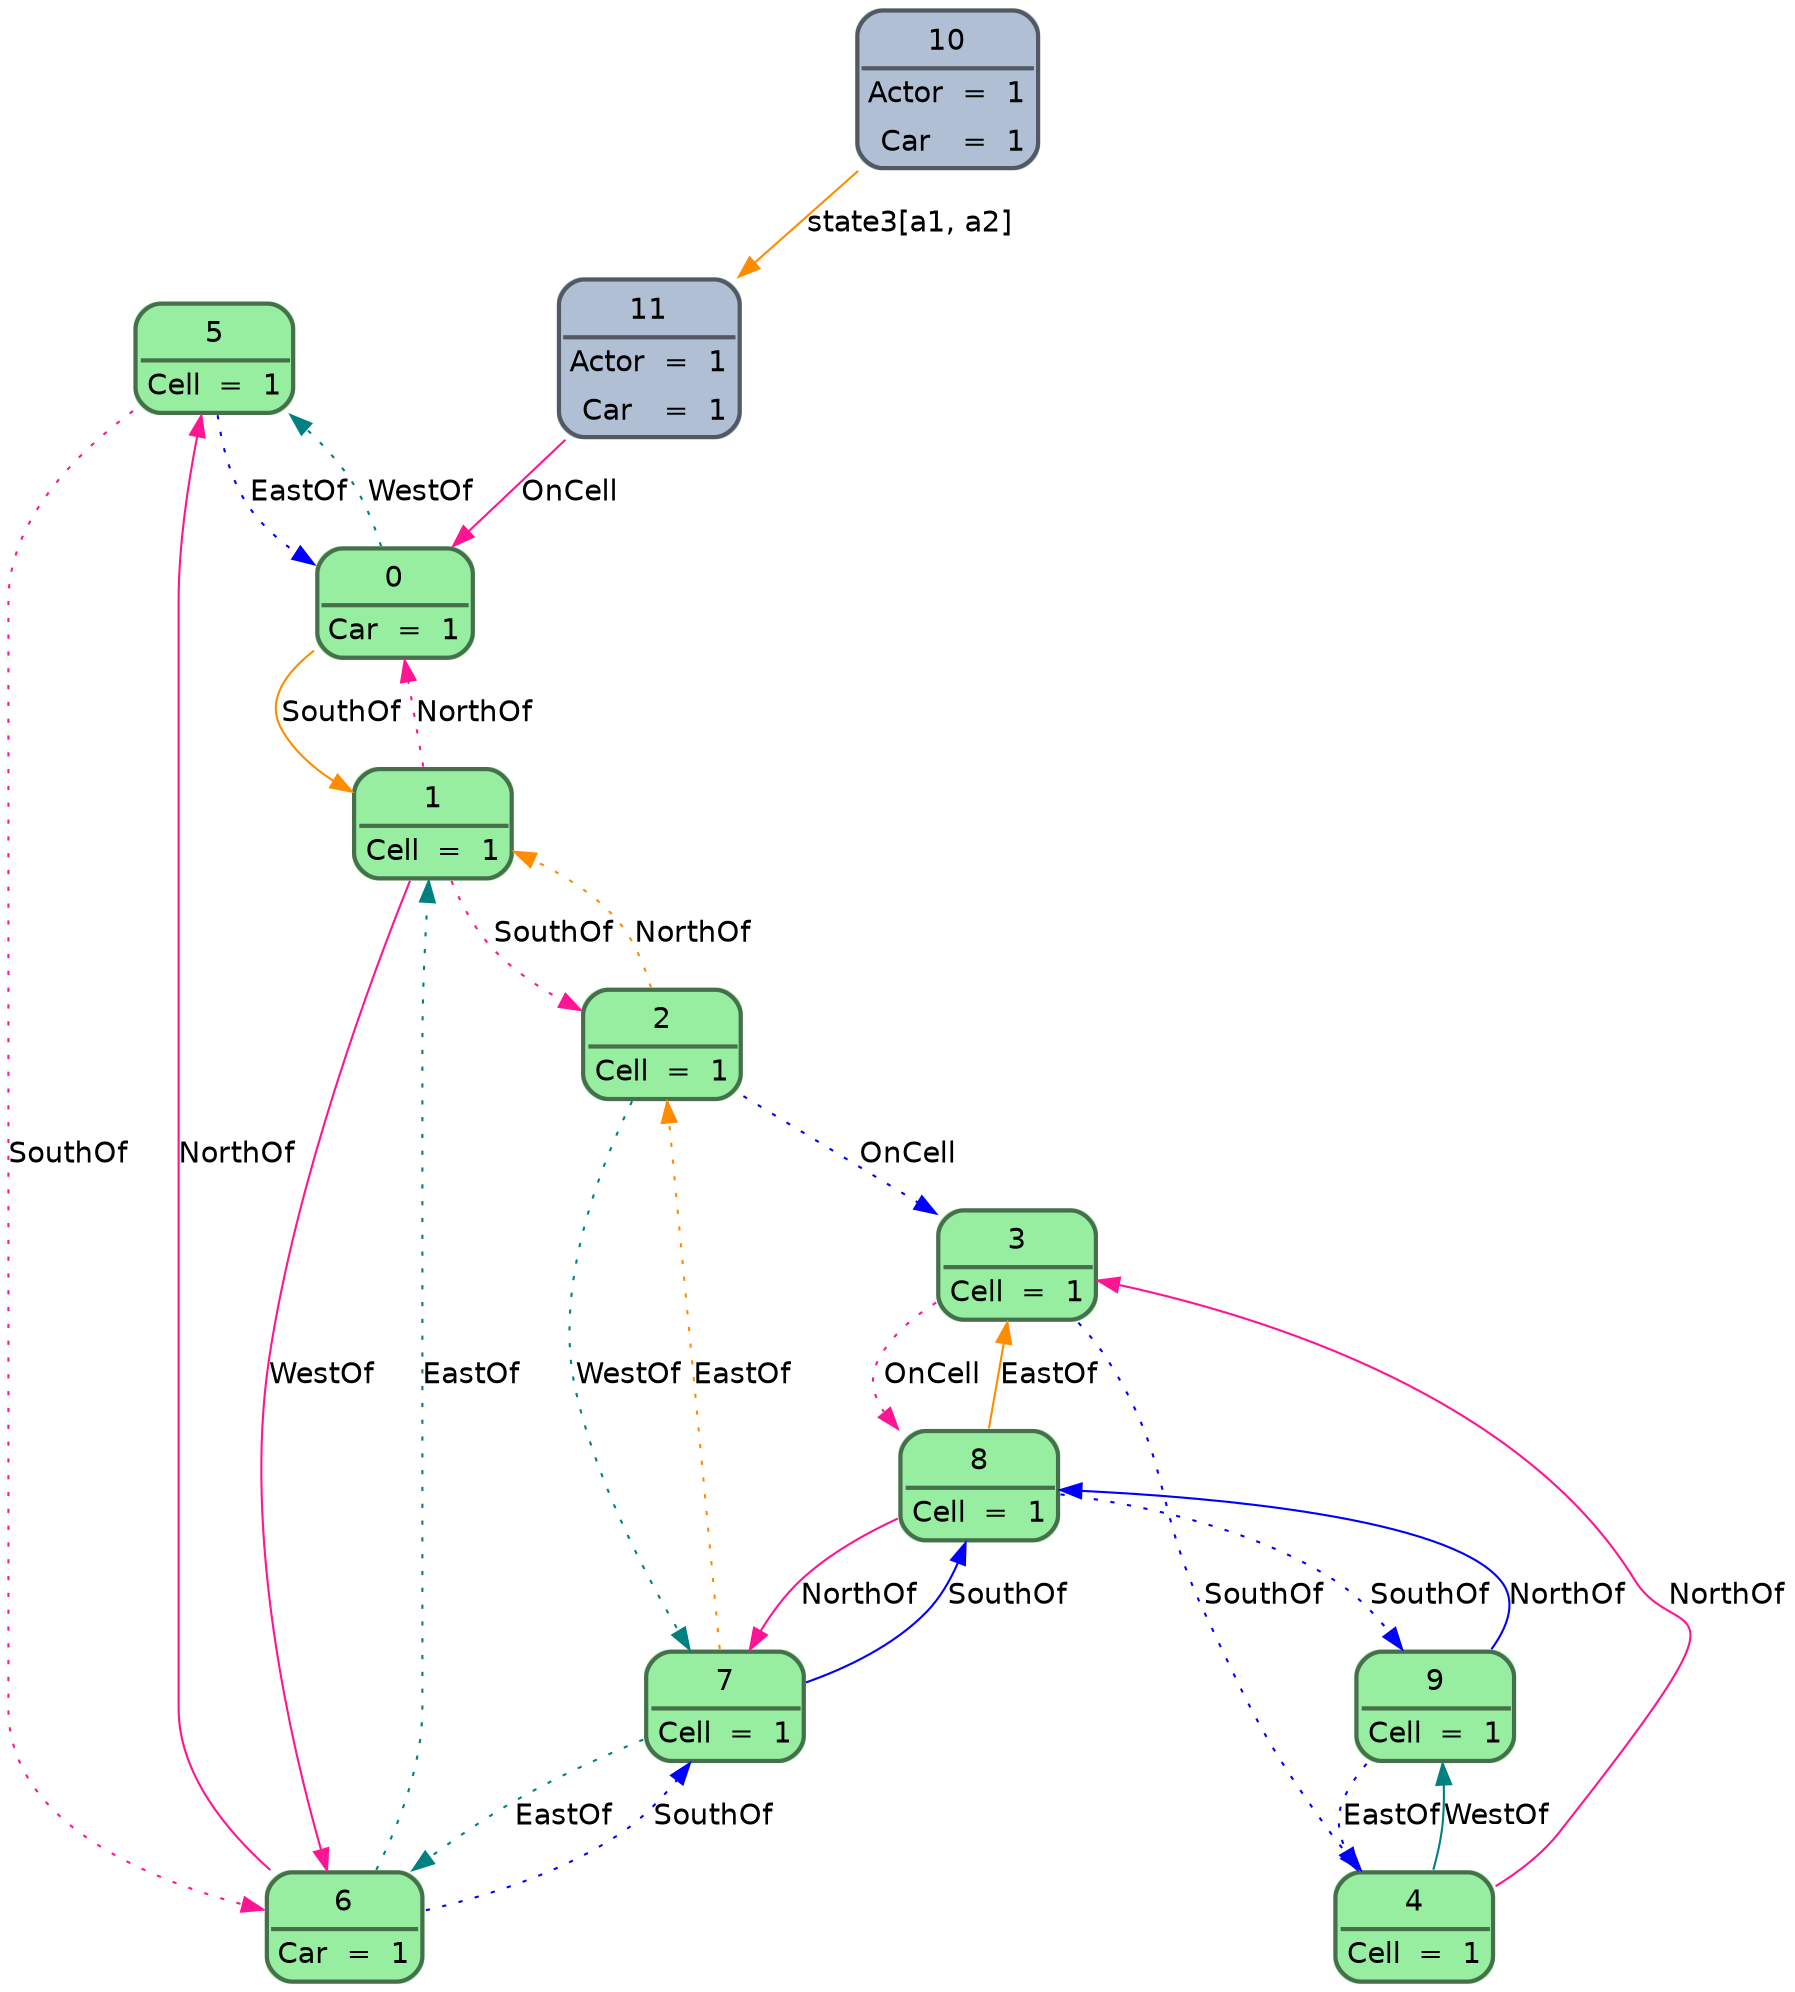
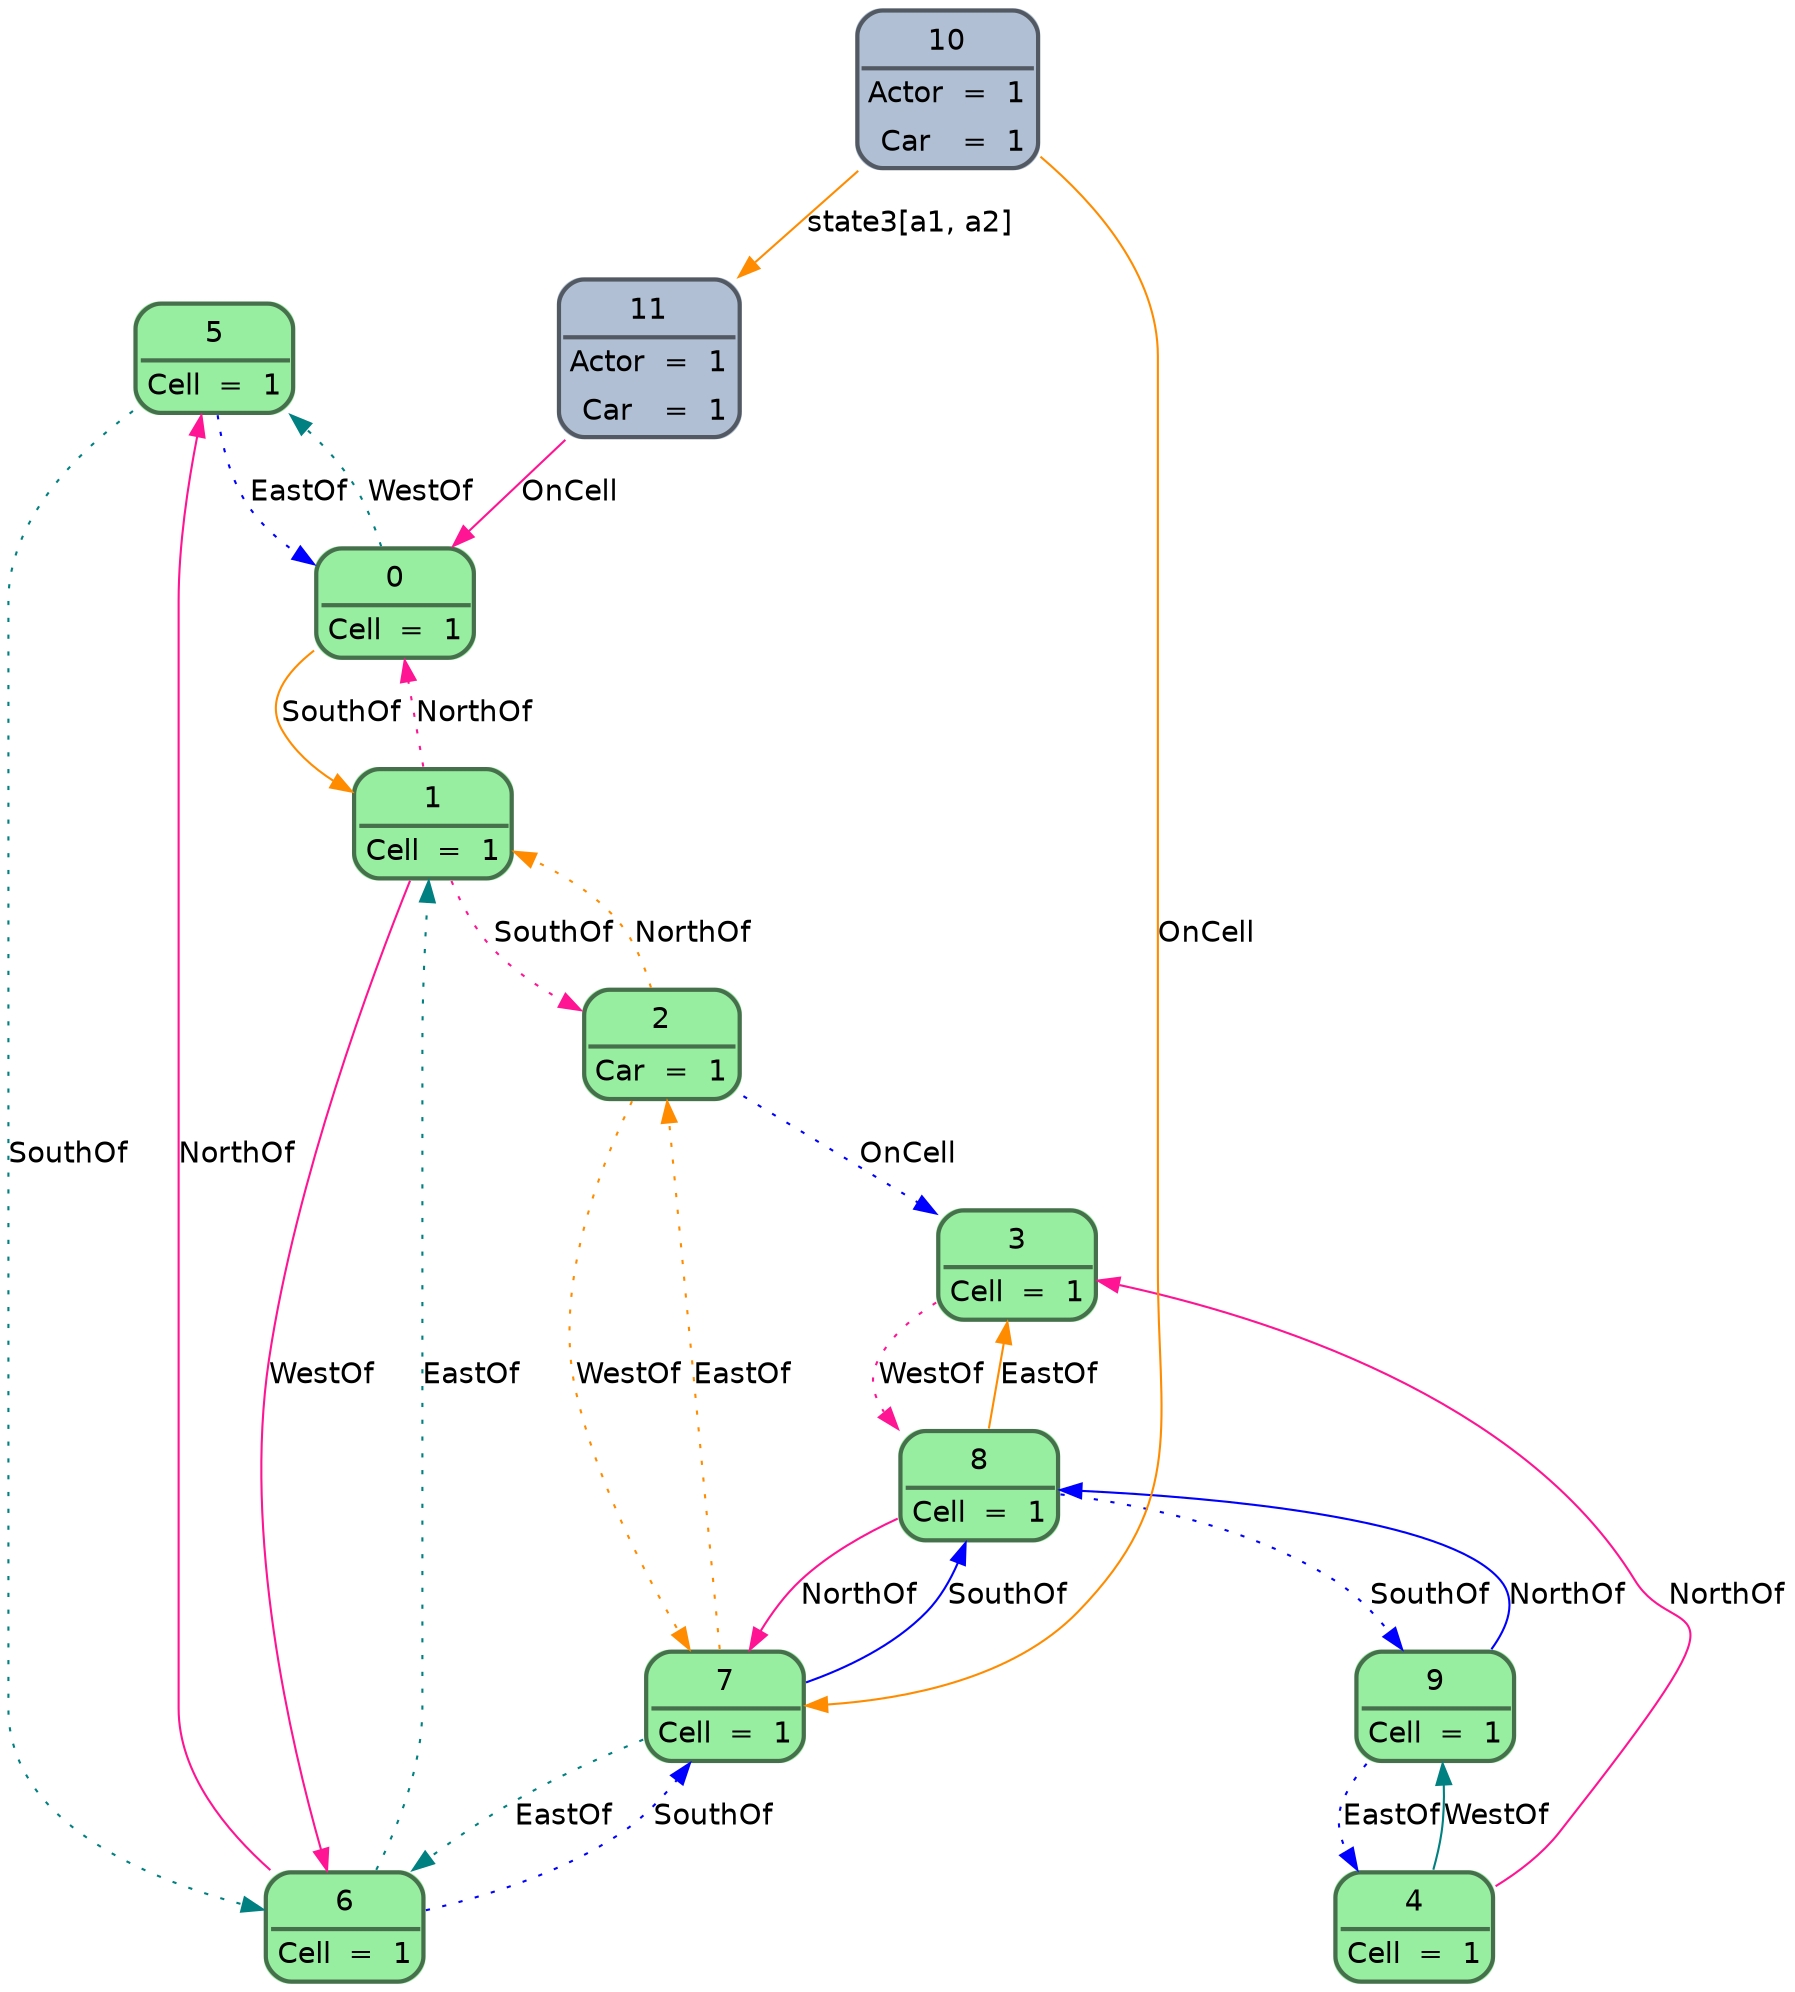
node "0": text "Car" -> "Cell"
edge "10" -> "7": added, label "OnCell"
node "2": text "Cell" -> "Car"
edge "5" -> "6": color deeppink -> teal
edge "2" -> "7": color teal -> darkorange
edge "3" -> "8": label "OnCell" -> "WestOf"
edge "3" -> "4": removed, label "SouthOf"
node "6": text "Car" -> "Cell"
